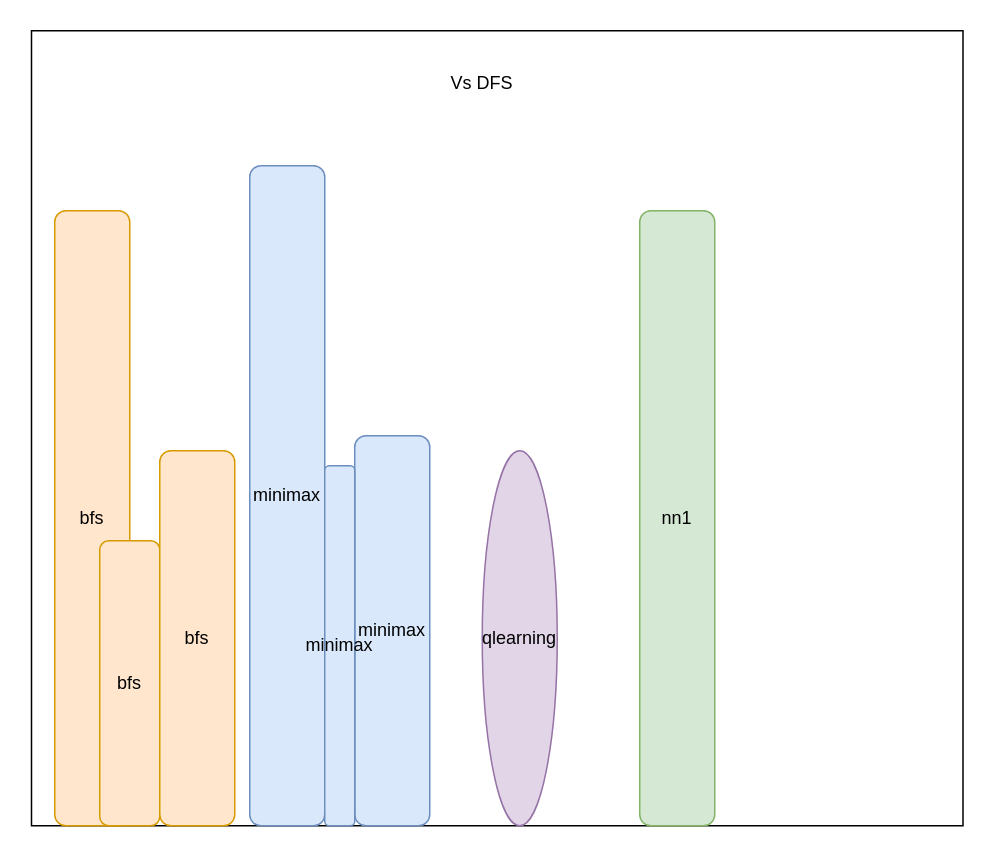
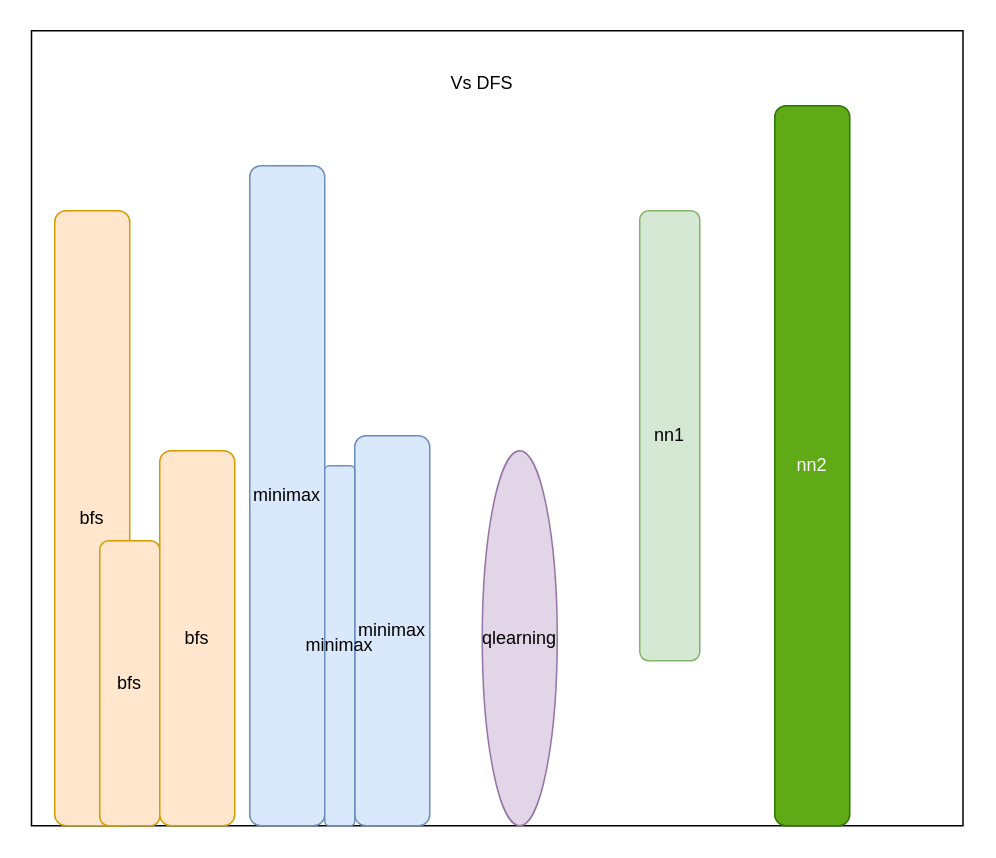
node "nn2": added
node "nn1": size 75x615 -> 60x450
